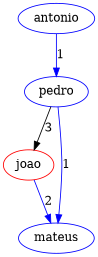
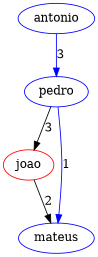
edge "antonio" -> "pedro": label "1" -> "3"
edge "joao" -> "mateus": color blue -> black
